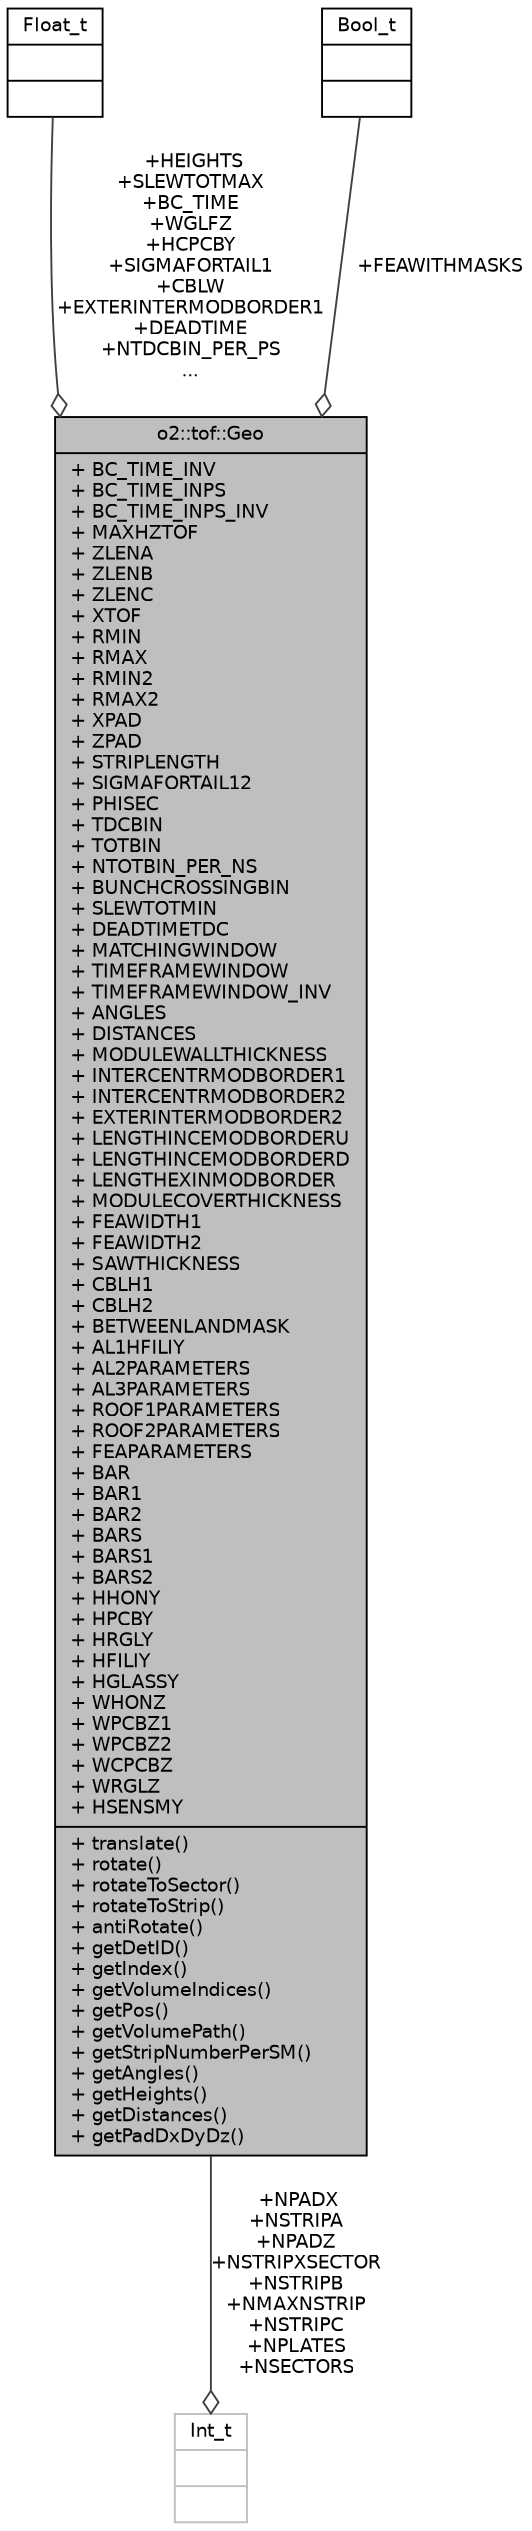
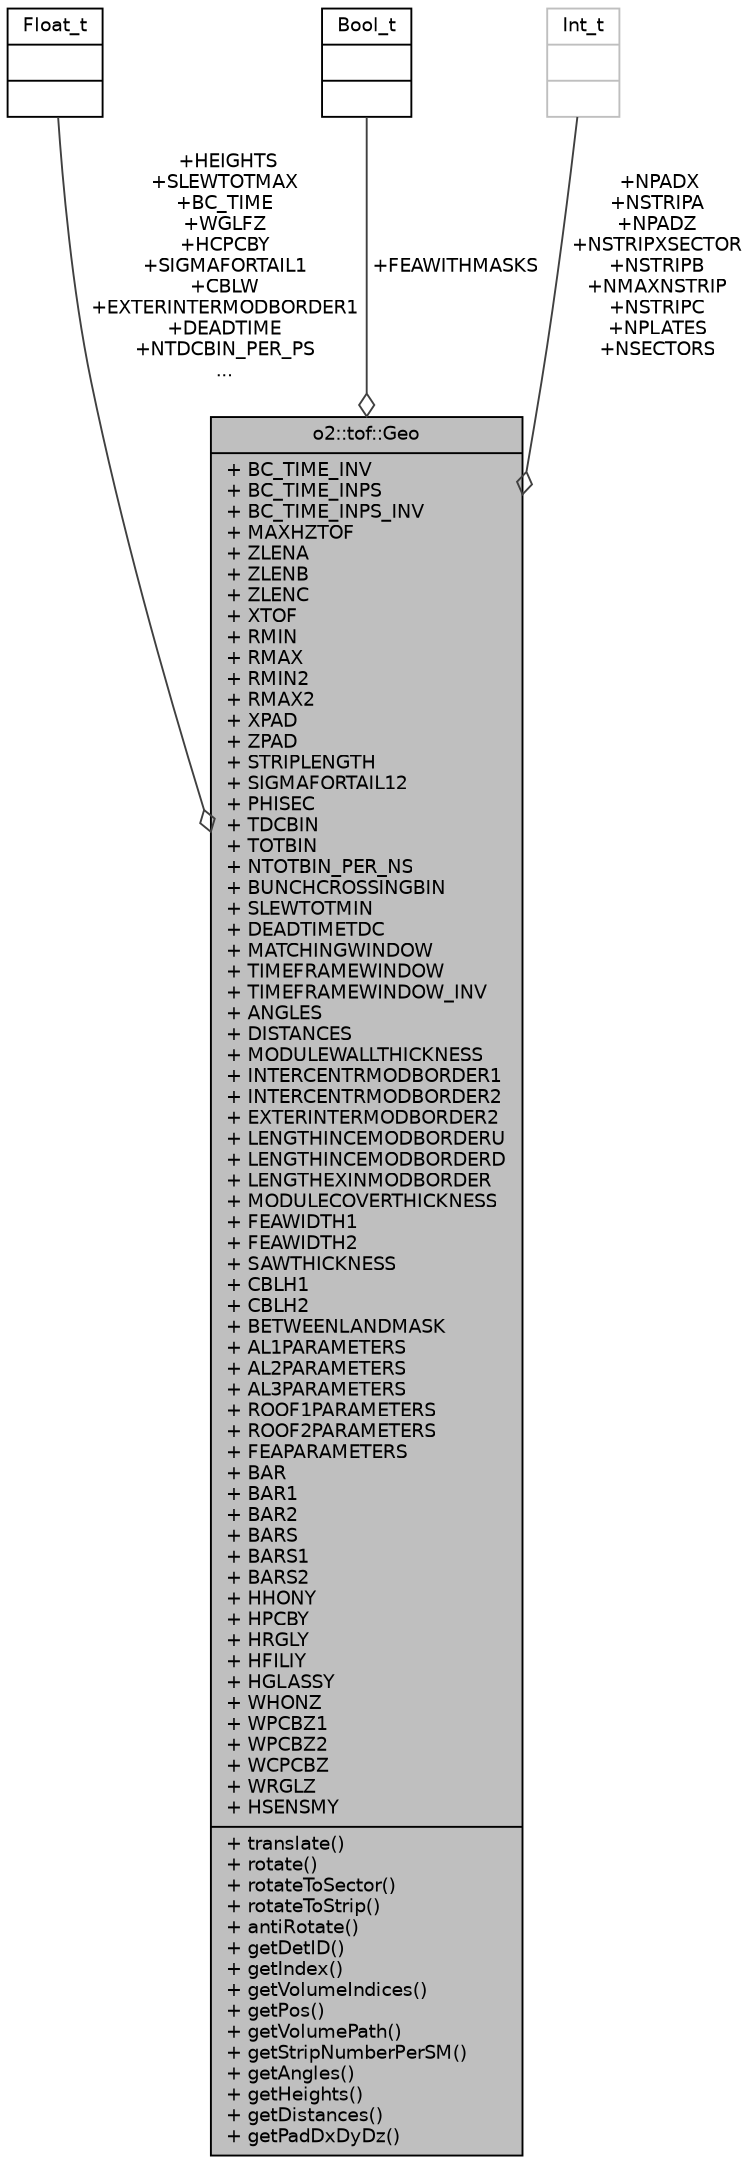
node "o2::tof::Geo": text "+ AL1HFILIY" -> "+ AL1PARAMETERS"
edge "o2::tof::Geo" -> "Int_t": reversed
